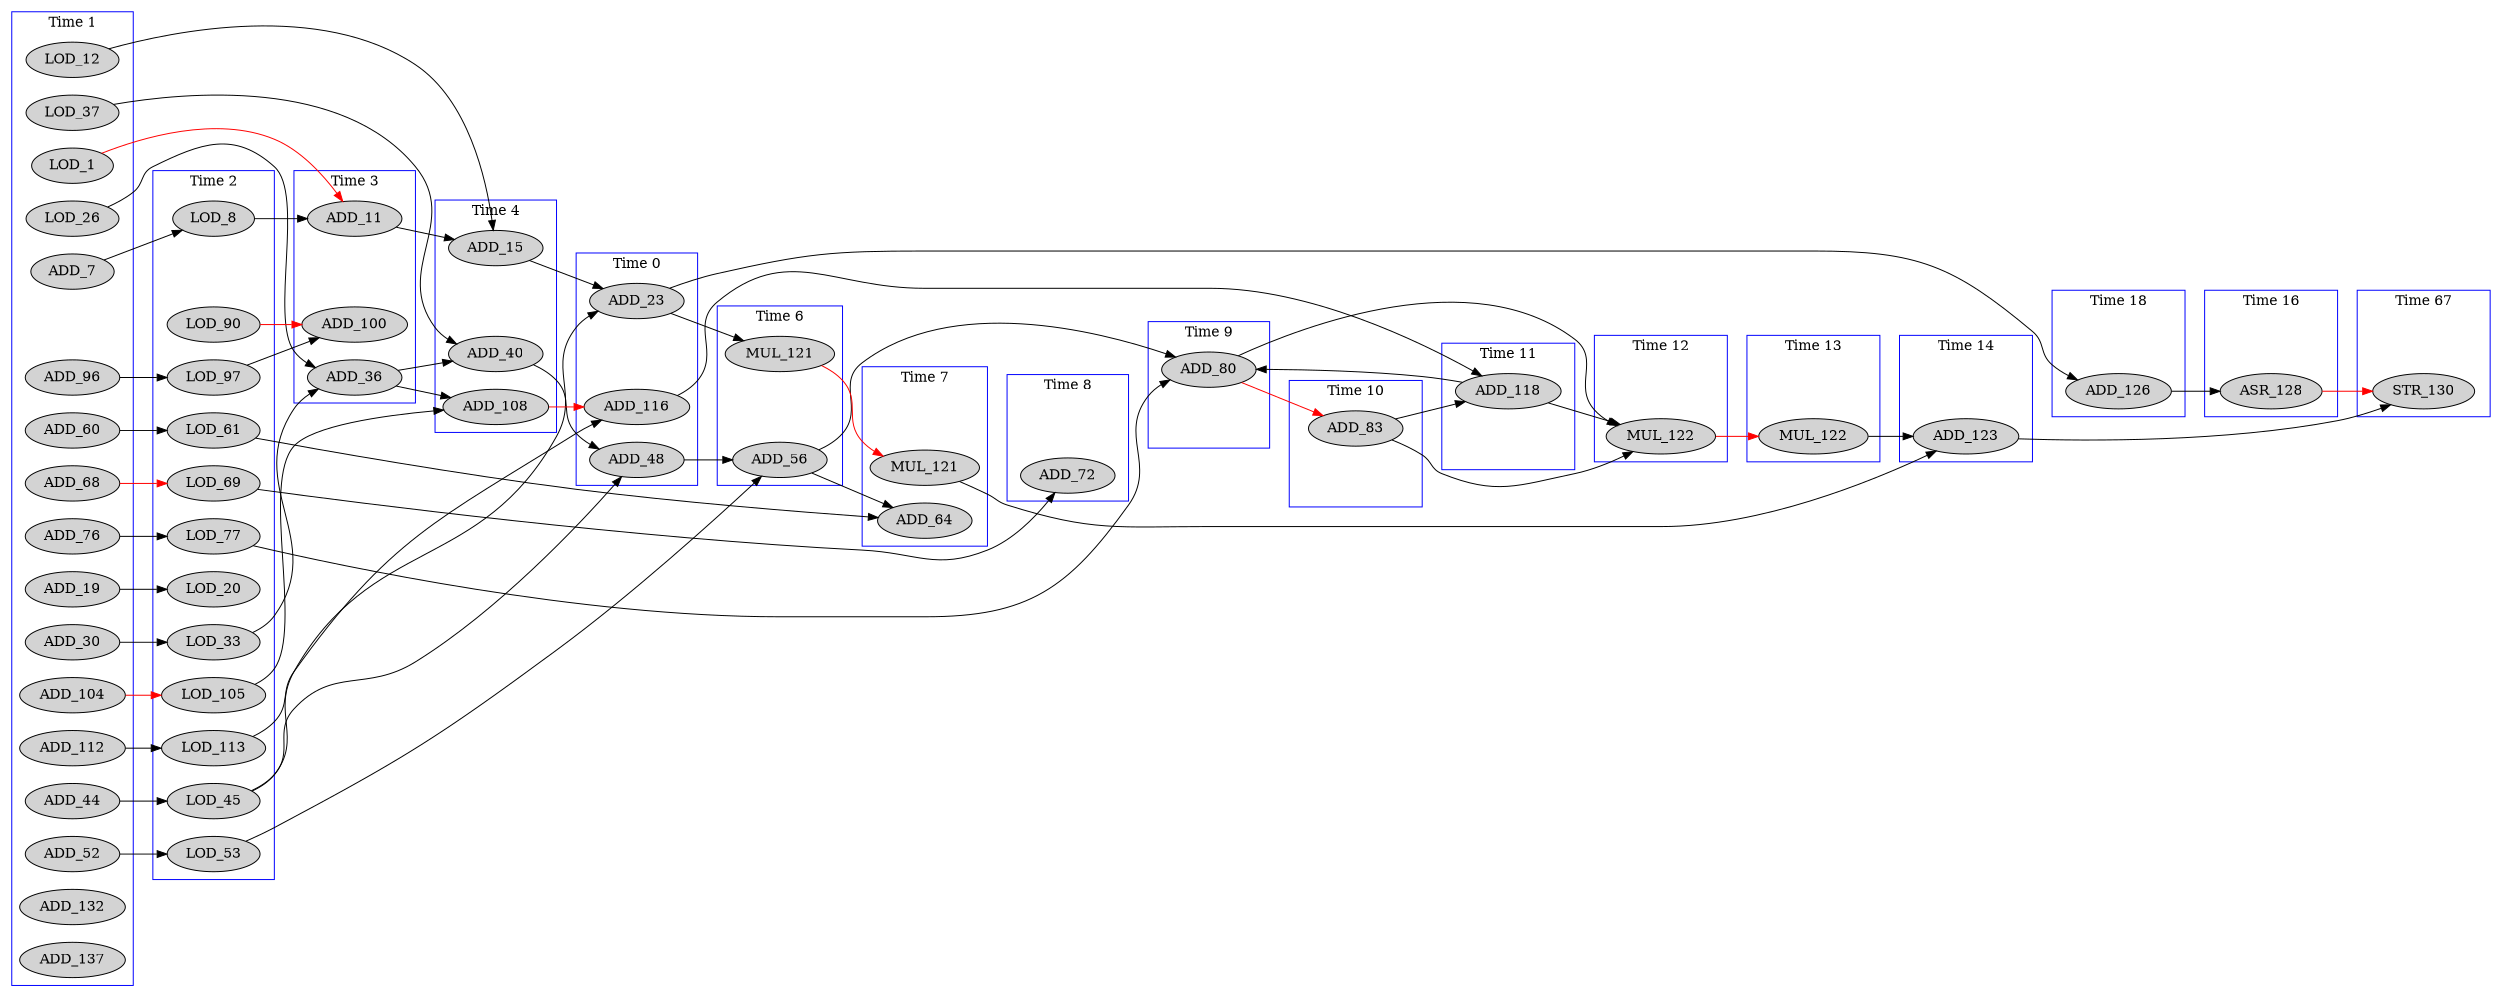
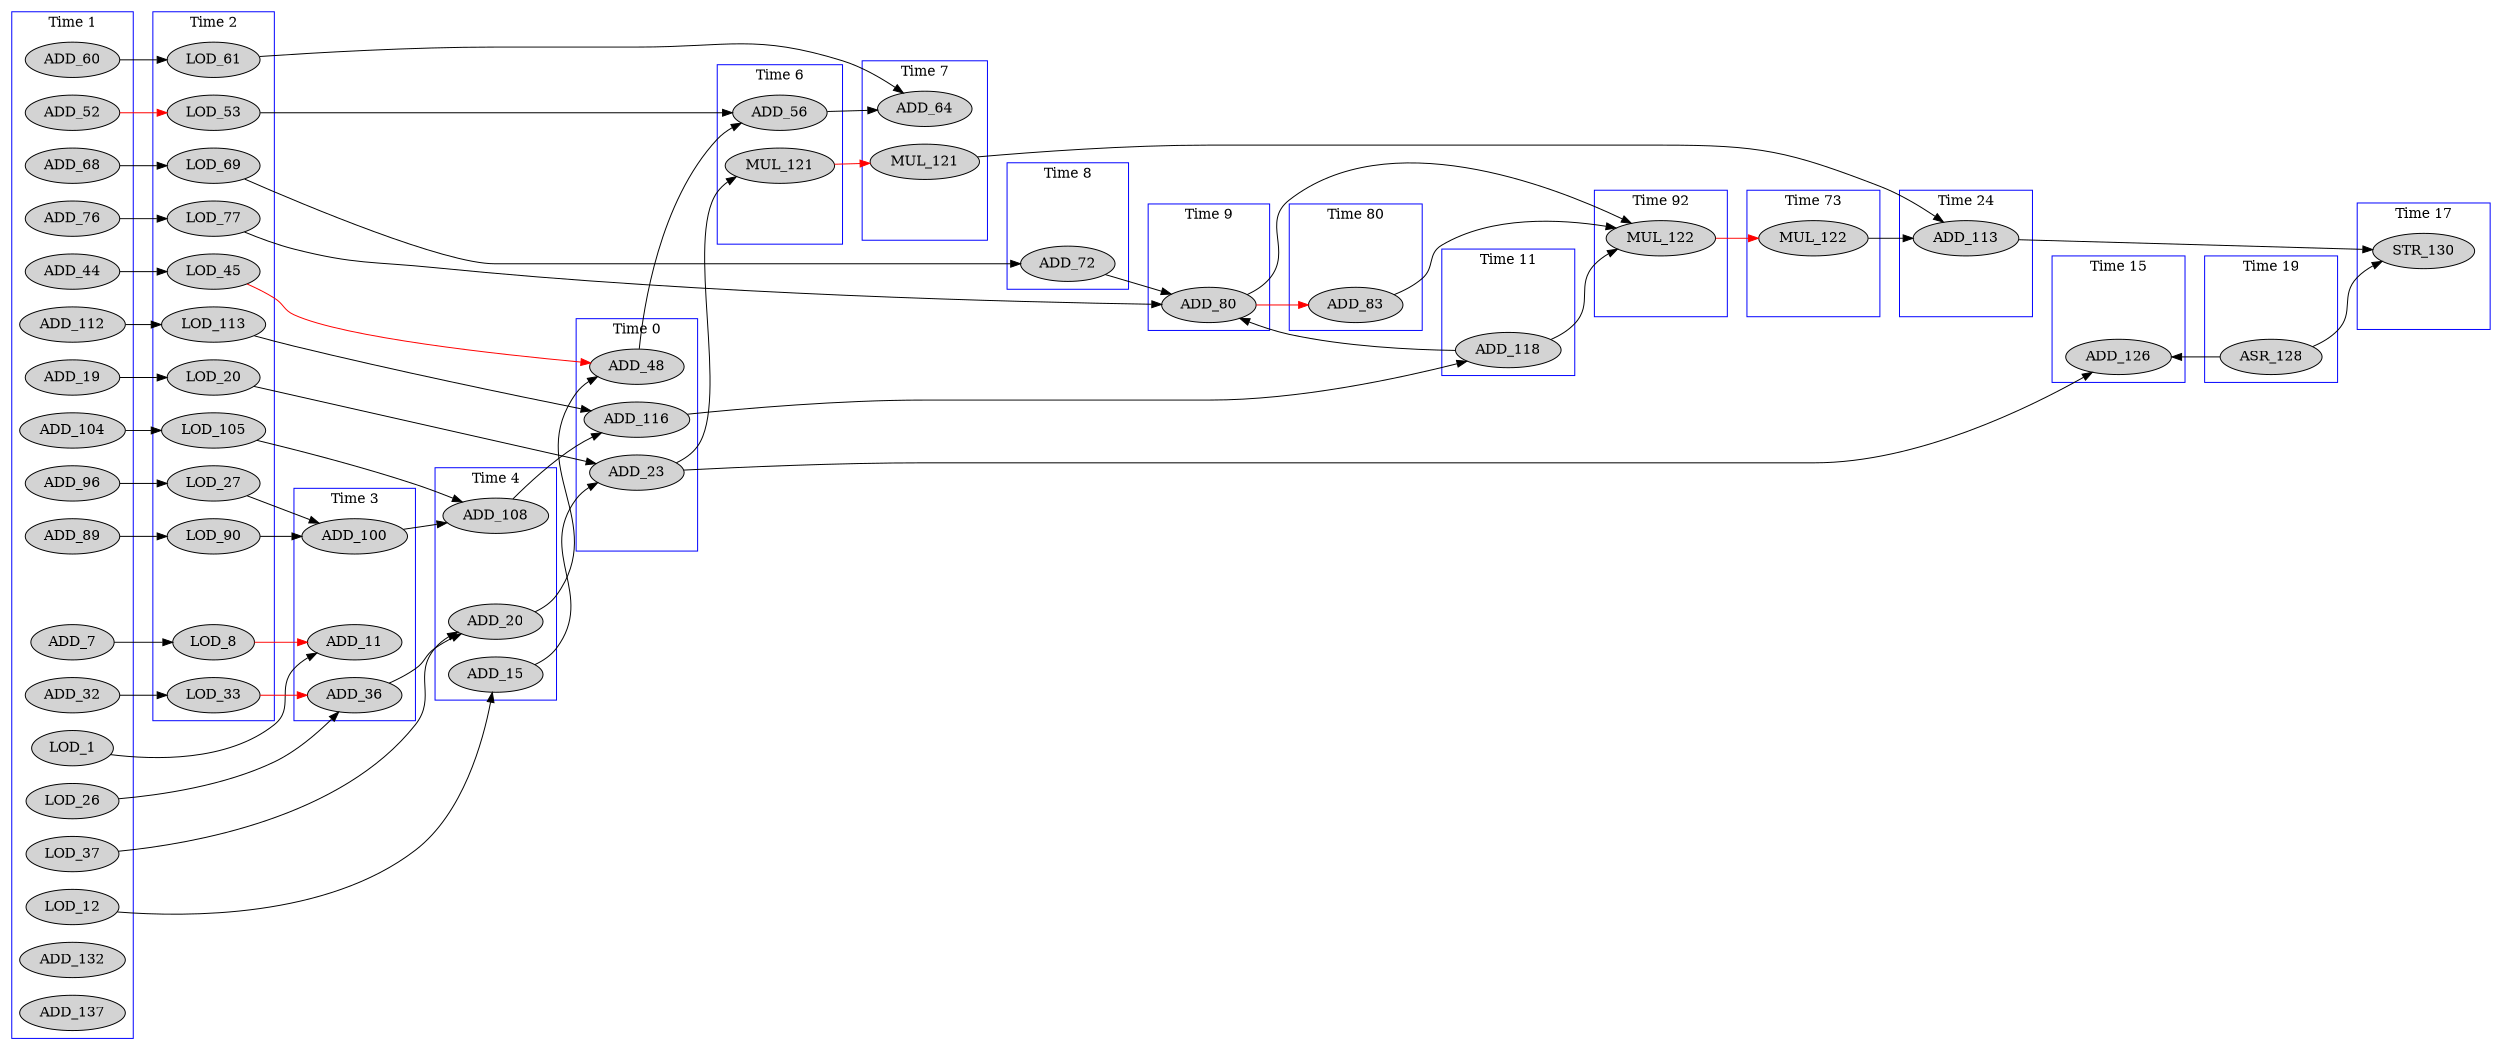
edge "LOD_1" -> "ADD_11": color red -> black
edge "LOD_8" -> "ADD_11": color black -> red
edge "ADD_11" -> "ADD_15": removed
cluster "Time 18": label "Time 18" -> "Time 15"
cluster "Time 16": label "Time 16" -> "Time 19"
cluster "Time 67": label "Time 67" -> "Time 17"
edge "LOD_90" -> "ADD_100": color red -> black
edge "ADD_56" -> "ADD_80": now "ADD_72" -> "ADD_80"
cluster "Time 12": label "Time 12" -> "Time 92"
cluster "Time 13": label "Time 13" -> "Time 73"
cluster "Time 14": label "Time 14" -> "Time 24"
node "ADD_40": label "ADD_40" -> "ADD_20"
node "LOD_97": label "LOD_97" -> "LOD_27"
edge "ADD_126" -> "ASR_128": reversed
edge "ASR_128" -> "STR_130": color red -> black
edge "ADD_36" -> "ADD_108": now "ADD_100" -> "ADD_108"
cluster "Time 10": label "Time 10" -> "Time 80"
edge "ADD_108" -> "ADD_116": color red -> black
edge "ADD_83" -> "ADD_118": removed
node "ADD_123": label "ADD_123" -> "ADD_113"
edge "ADD_68" -> "LOD_69": color red -> black
edge "LOD_33" -> "ADD_36": color black -> red
node "ADD_89": added
edge "LOD_45" -> "ADD_23": now "LOD_20" -> "ADD_23"
node "ADD_30": label "ADD_30" -> "ADD_32"
edge "LOD_45" -> "ADD_48": color black -> red
edge "ADD_104" -> "LOD_105": color red -> black
edge "ADD_52" -> "LOD_53": color black -> red
